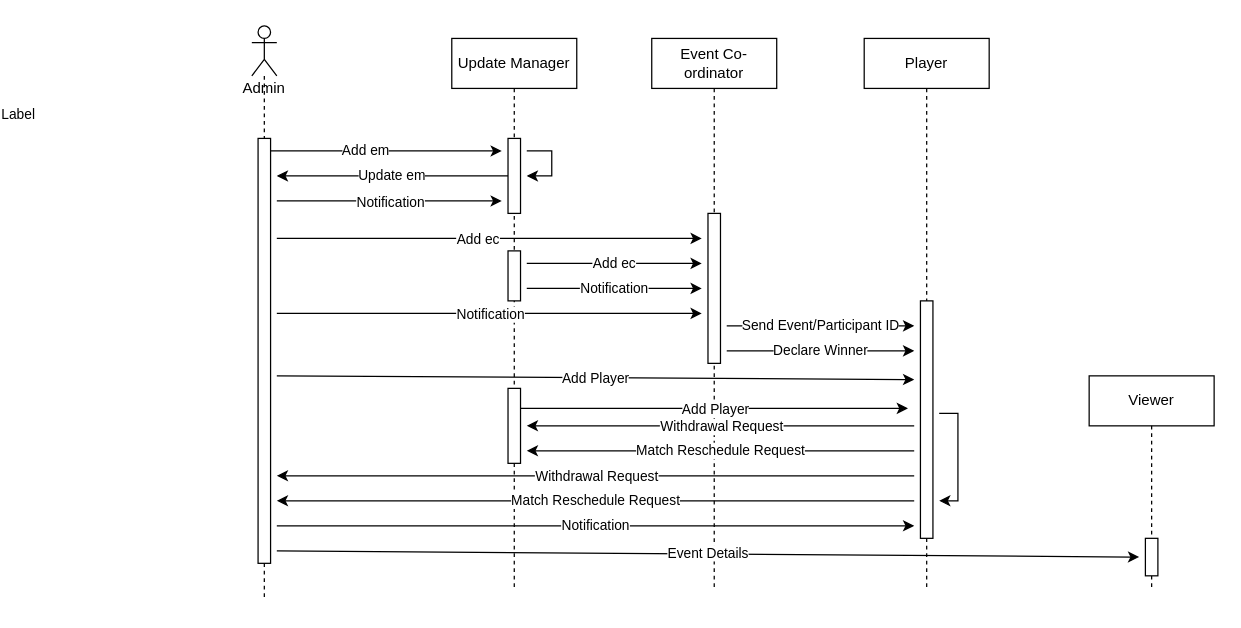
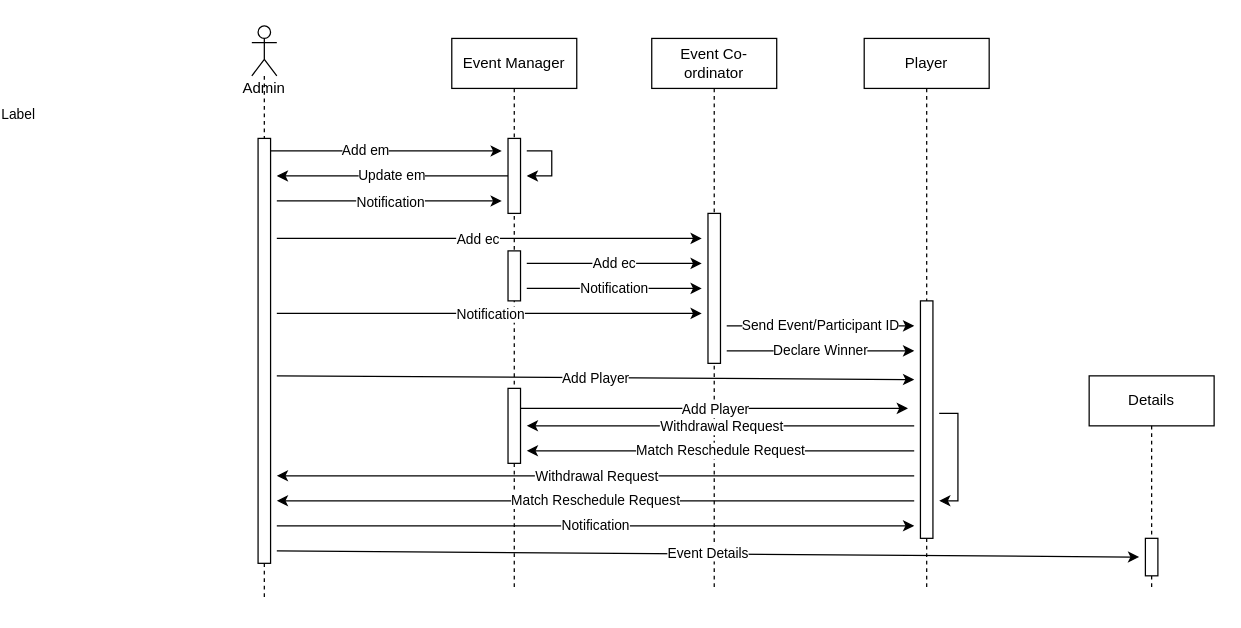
node "Update Manager": label "Update Manager" -> "Event Manager"
node "Viewer": label "Viewer" -> "Details"
